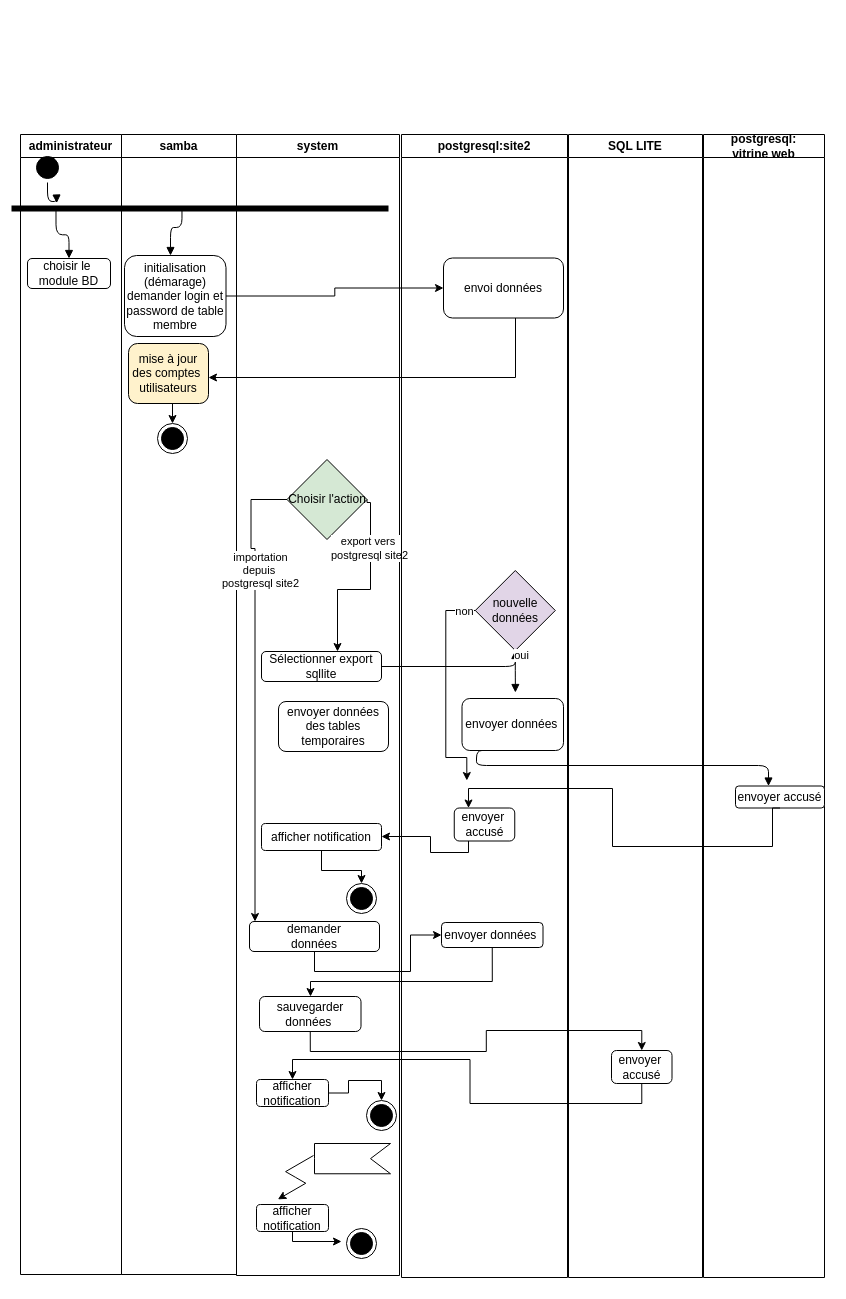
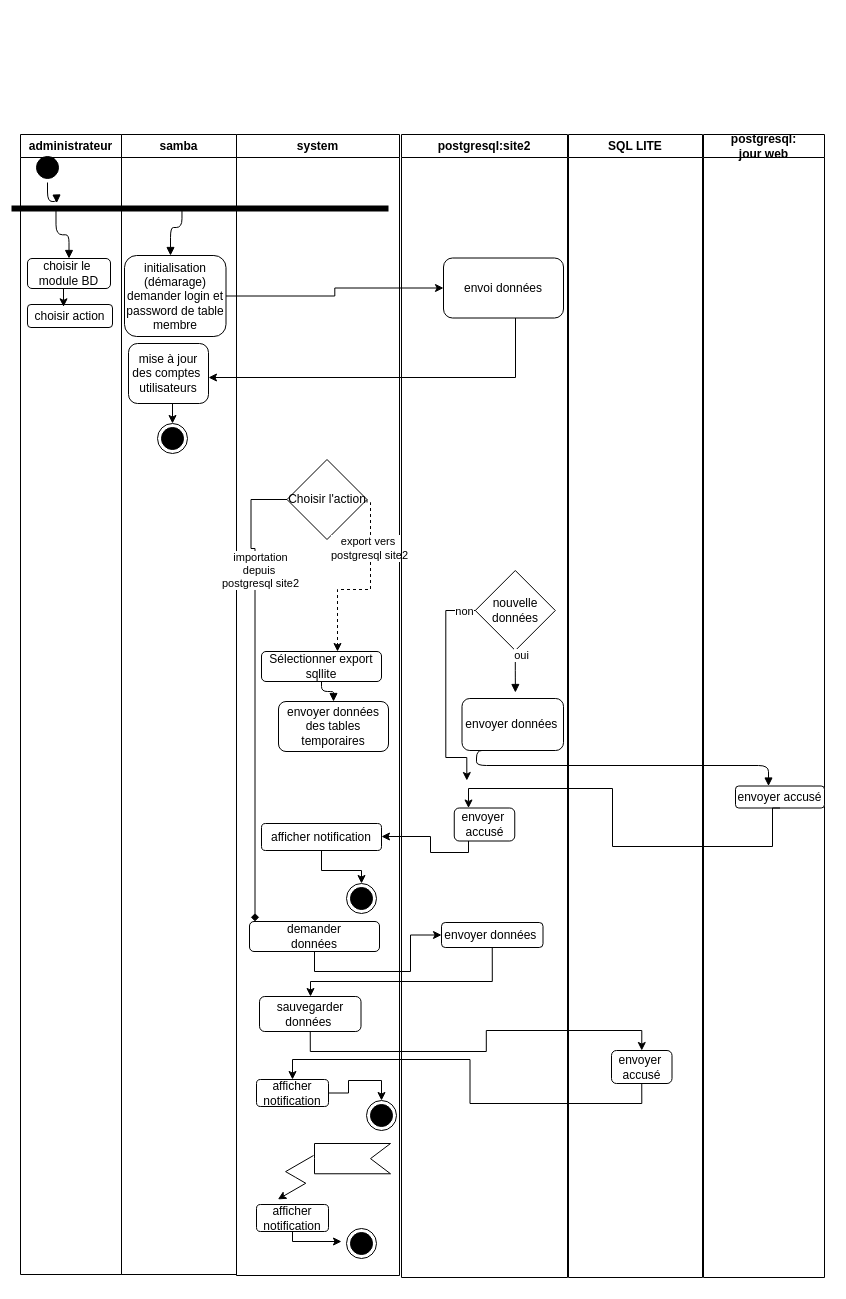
node "postgresql: vitrine web": label "postgresql: vitrine web" -> "postgresql: jour web"
edge "choisir le module BD" -> "choisir action": added
node "choisir action": added
node "mise à jour des comptes utilisateurs": fillcolor #fff2cc -> #ffffff
node "Choisir l'action": fillcolor #d5e8d4 -> #ffffff
edge "Choisir l'action" -> "Sélectionner export sqllite": style solid -> dashed
node "nouvelle données": fillcolor #e1d5e7 -> #ffffff
edge "Sélectionner export sqllite" -> "nouvelle données": now "Sélectionner export sqllite" -> "envoyer données des tables temporaires"
edge "Choisir l'action" -> "demander données": arrowhead classic -> diamond
